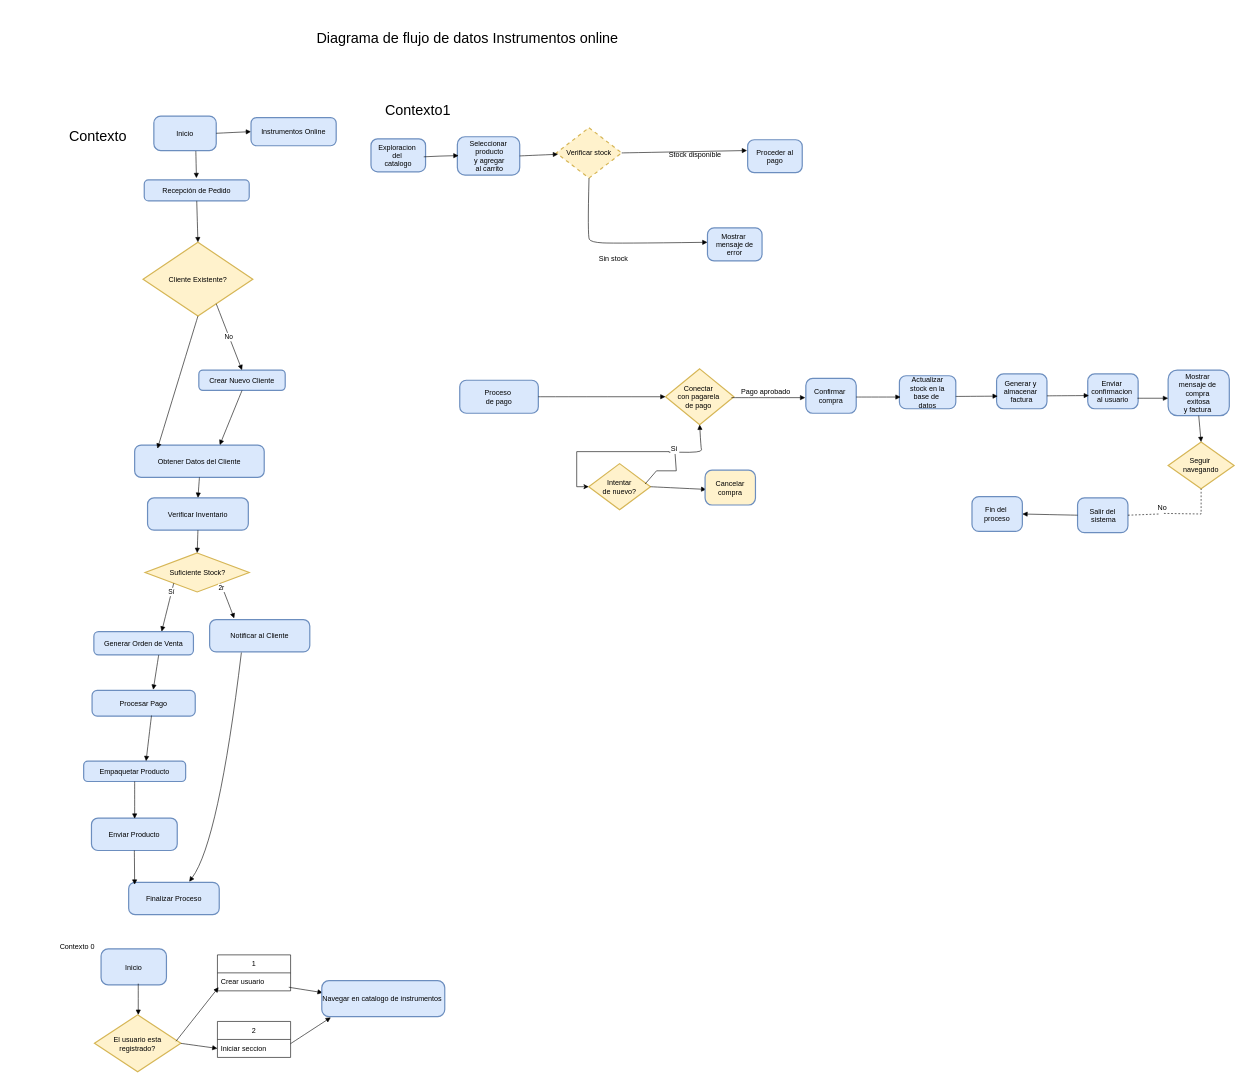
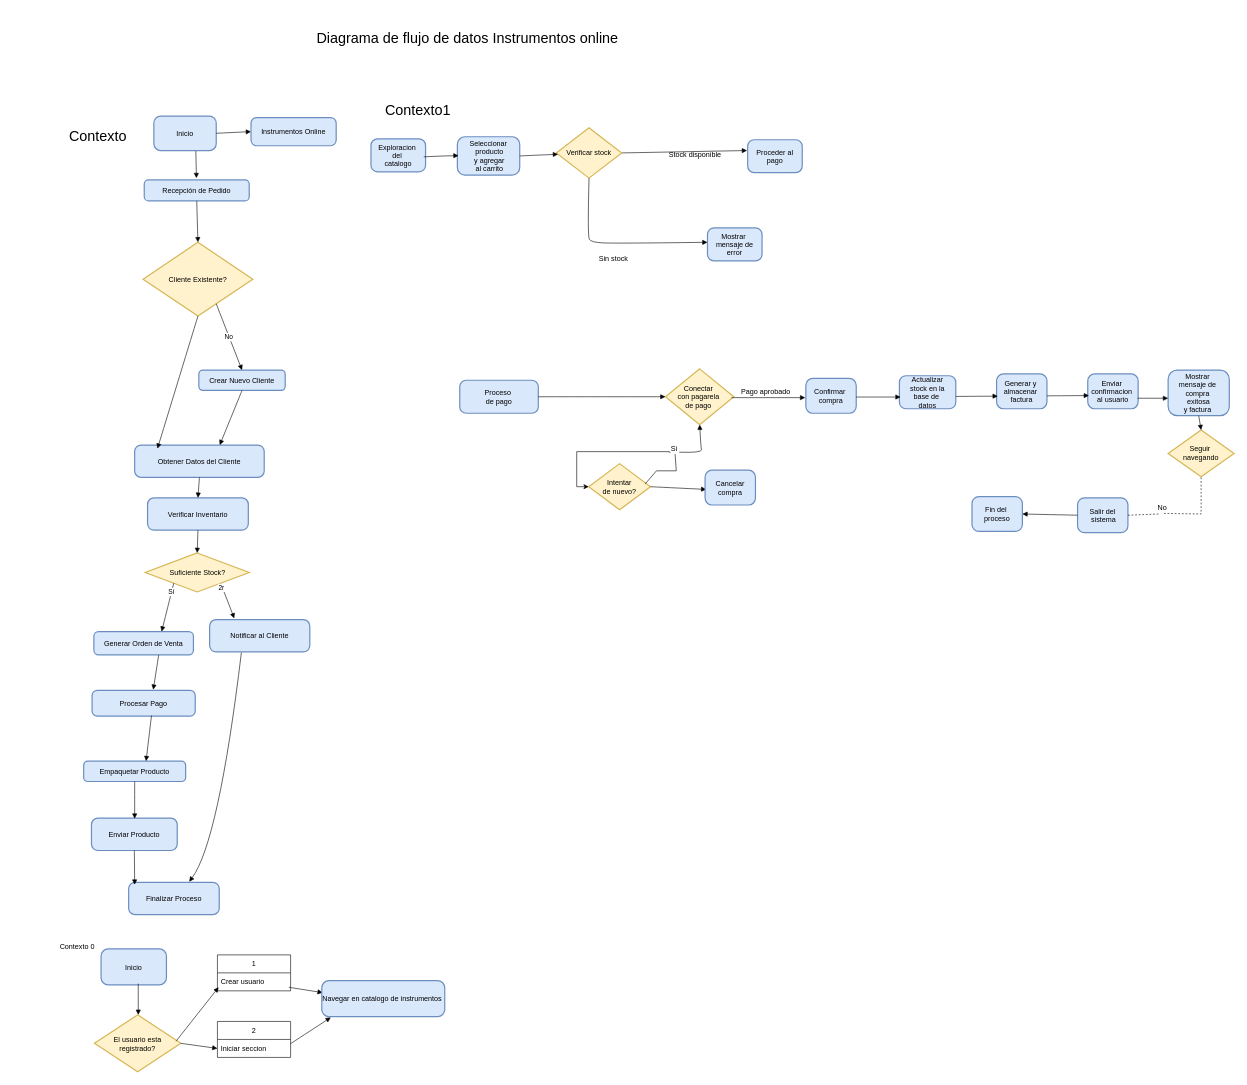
node "Verificar stock": style dashed -> solid
node "Seguir navegando": moved (1202, 465) -> (1202, 453)
node "Cancelar compra": fillcolor #fff2cc -> #dae8fc
